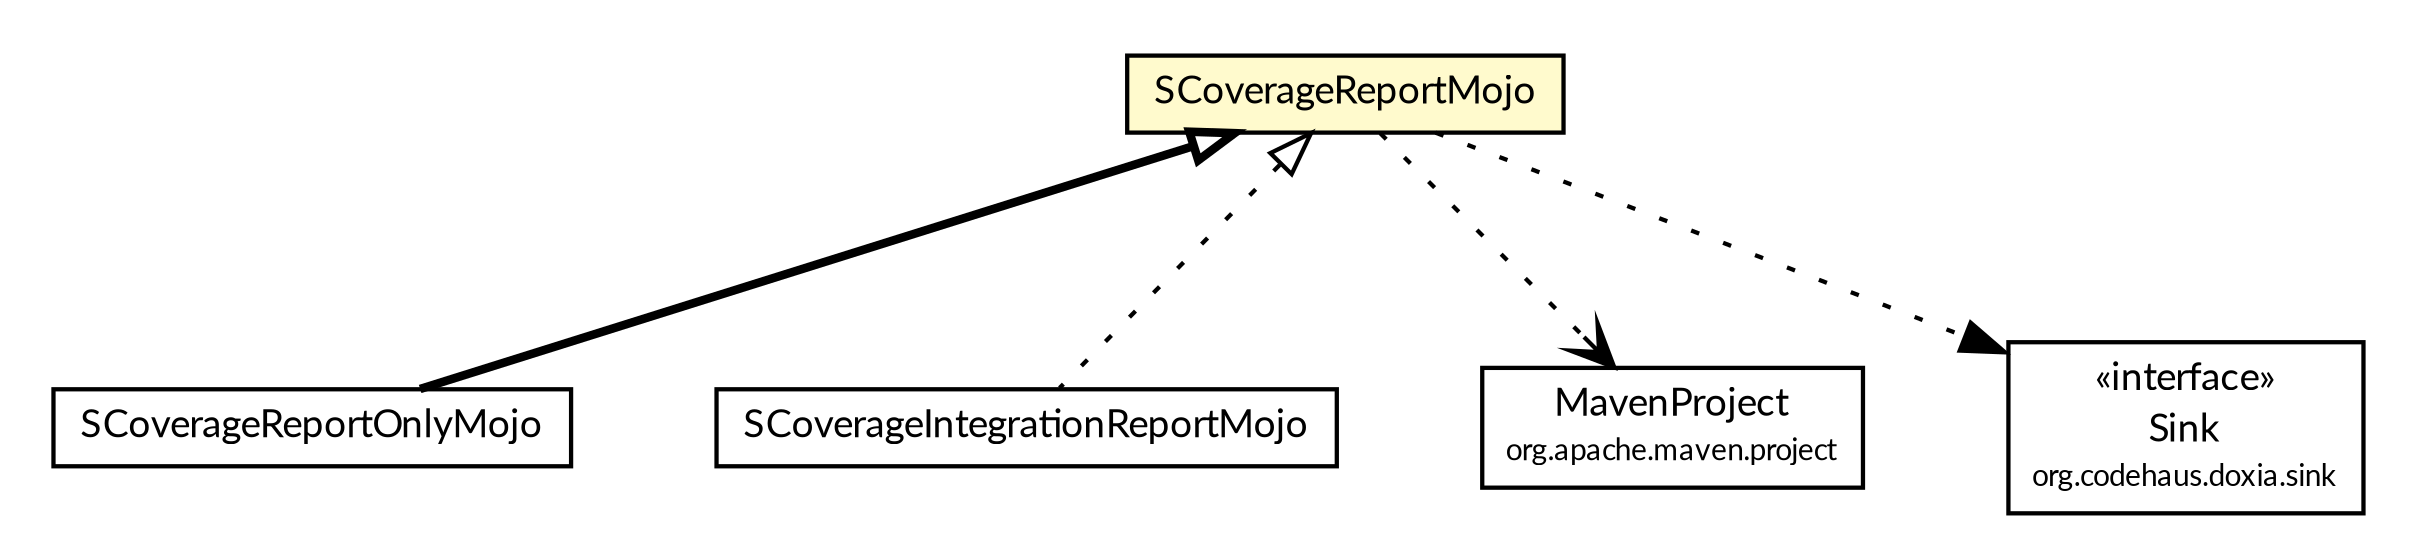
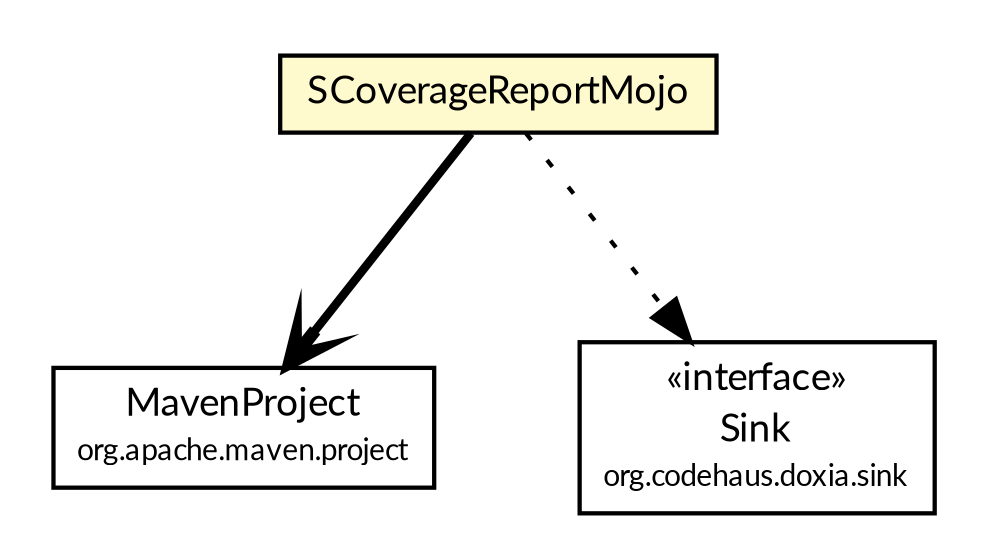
edge "SCoverageReportMojo" -> "MavenProject": style dotted -> bold
node "SCoverageReportOnlyMojo": removed
node "SCoverageIntegrationReportMojo": removed
